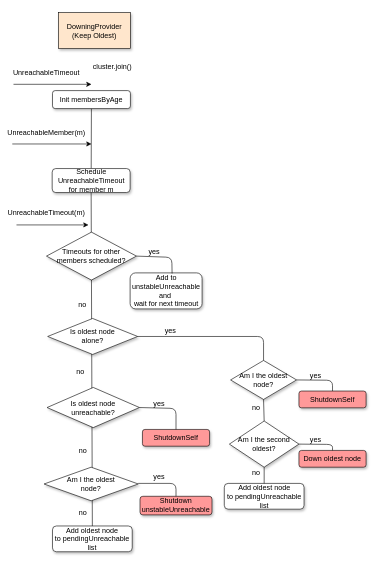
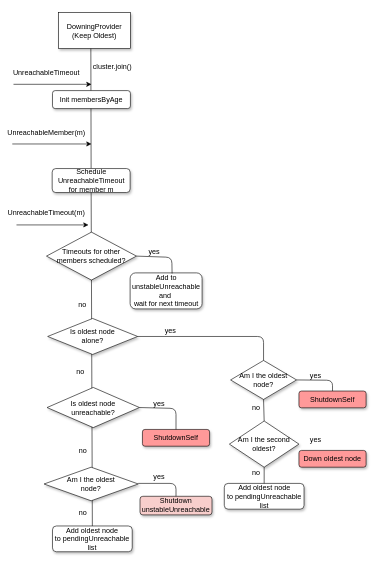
node "DowningProvider (Keep Oldest)": fillcolor #ffe6cc -> #ffffff
edge "Init membersByAge" -- "Schedule UnreachableTimeout for member m": now "DowningProvider (Keep Oldest)" -- "Schedule UnreachableTimeout for member m"
edge "Am I the second oldest?" -- "Down oldest node": removed
node "Shutdown unstableUnreachable": fillcolor #ff9999 -> #f8cecc
